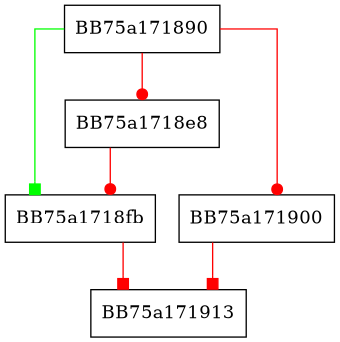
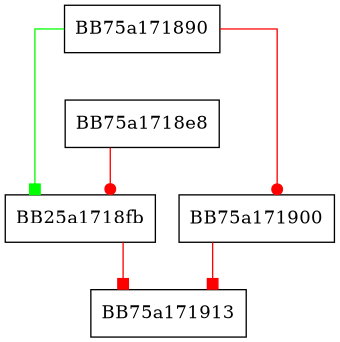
edge "BB75a171890" -> "BB75a1718e8": removed
node "BB75a1718fb": label "BB75a1718fb" -> "BB25a1718fb"
